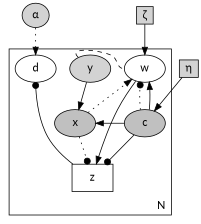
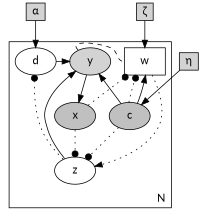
node "α": shape ellipse -> box
edge "α" -> "d": style dotted -> solid
edge "d" -> "y": added
node "w": shape ellipse -> box
edge "x" -> "w": arrowhead normal -> dot
edge "z" -> "y": added
edge "w" -> "z": style solid -> dotted
edge "c" -> "x": now "c" -> "y"
edge "z" -> "d": style solid -> dotted
edge "c" -> "z": style solid -> dotted
node "z": shape box -> ellipse
